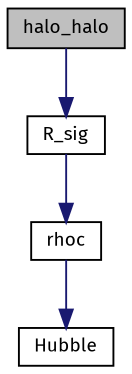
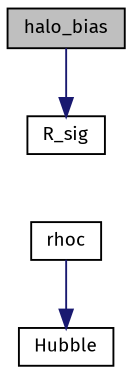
node "halo_halo": label "halo_halo" -> "halo_bias"
edge "R_sig" -> "rhoc": removed
